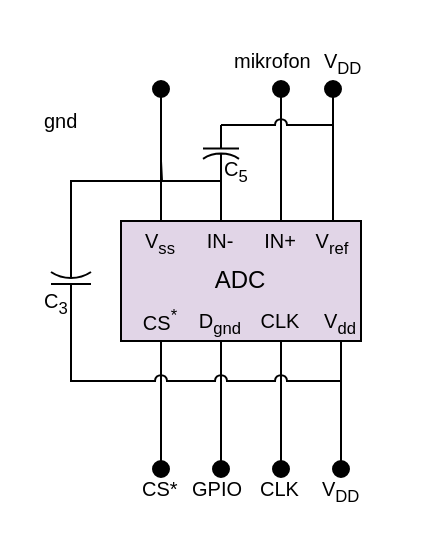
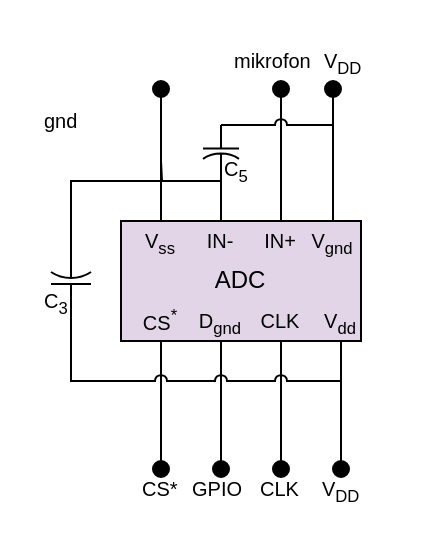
node "Vref": label "Vref" -> "Vgnd"
